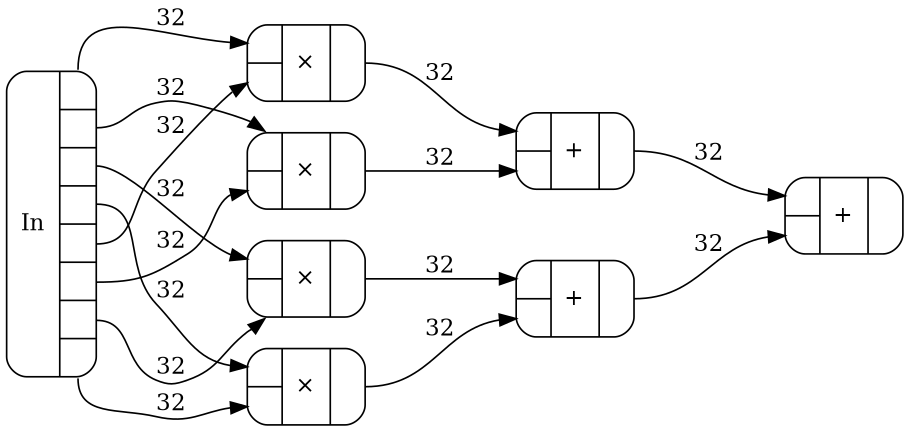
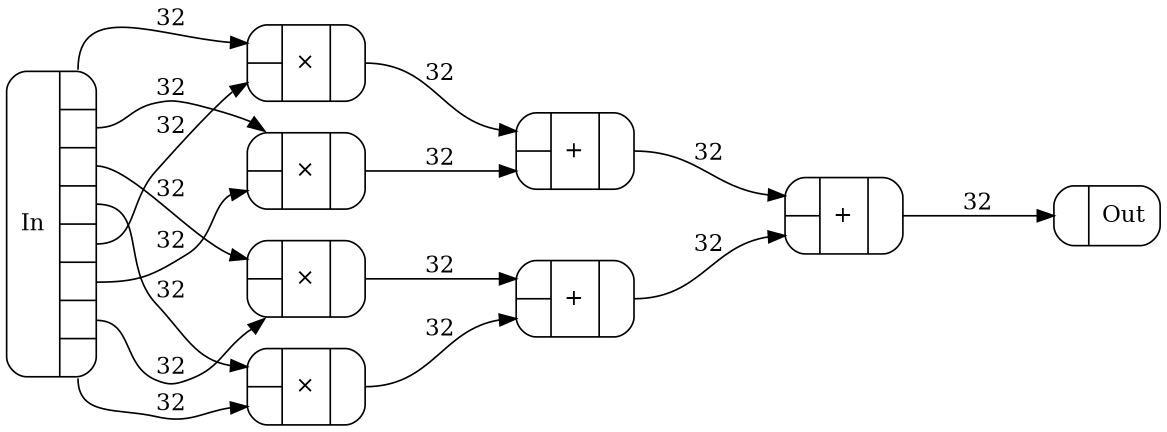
node "Out": added
